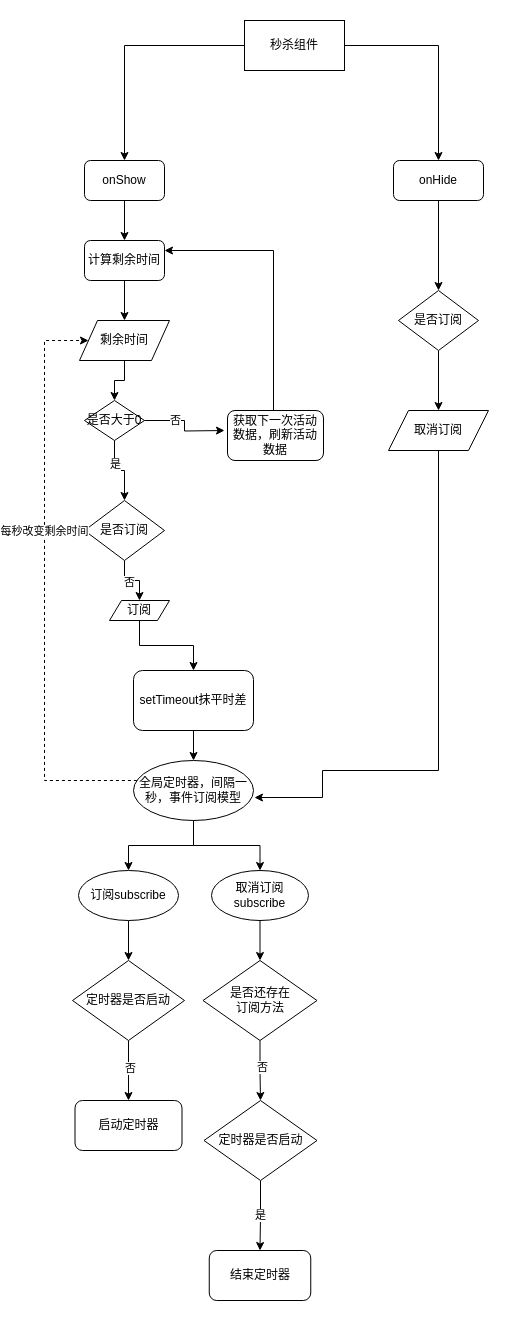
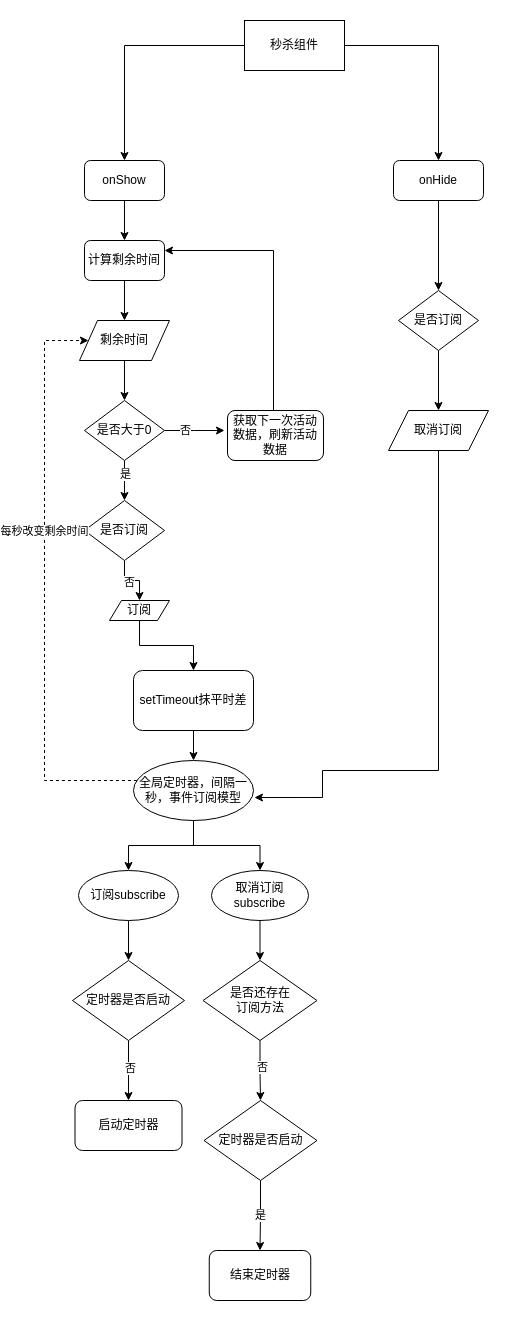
node "是否大于0": size 60x40 -> 80x60
